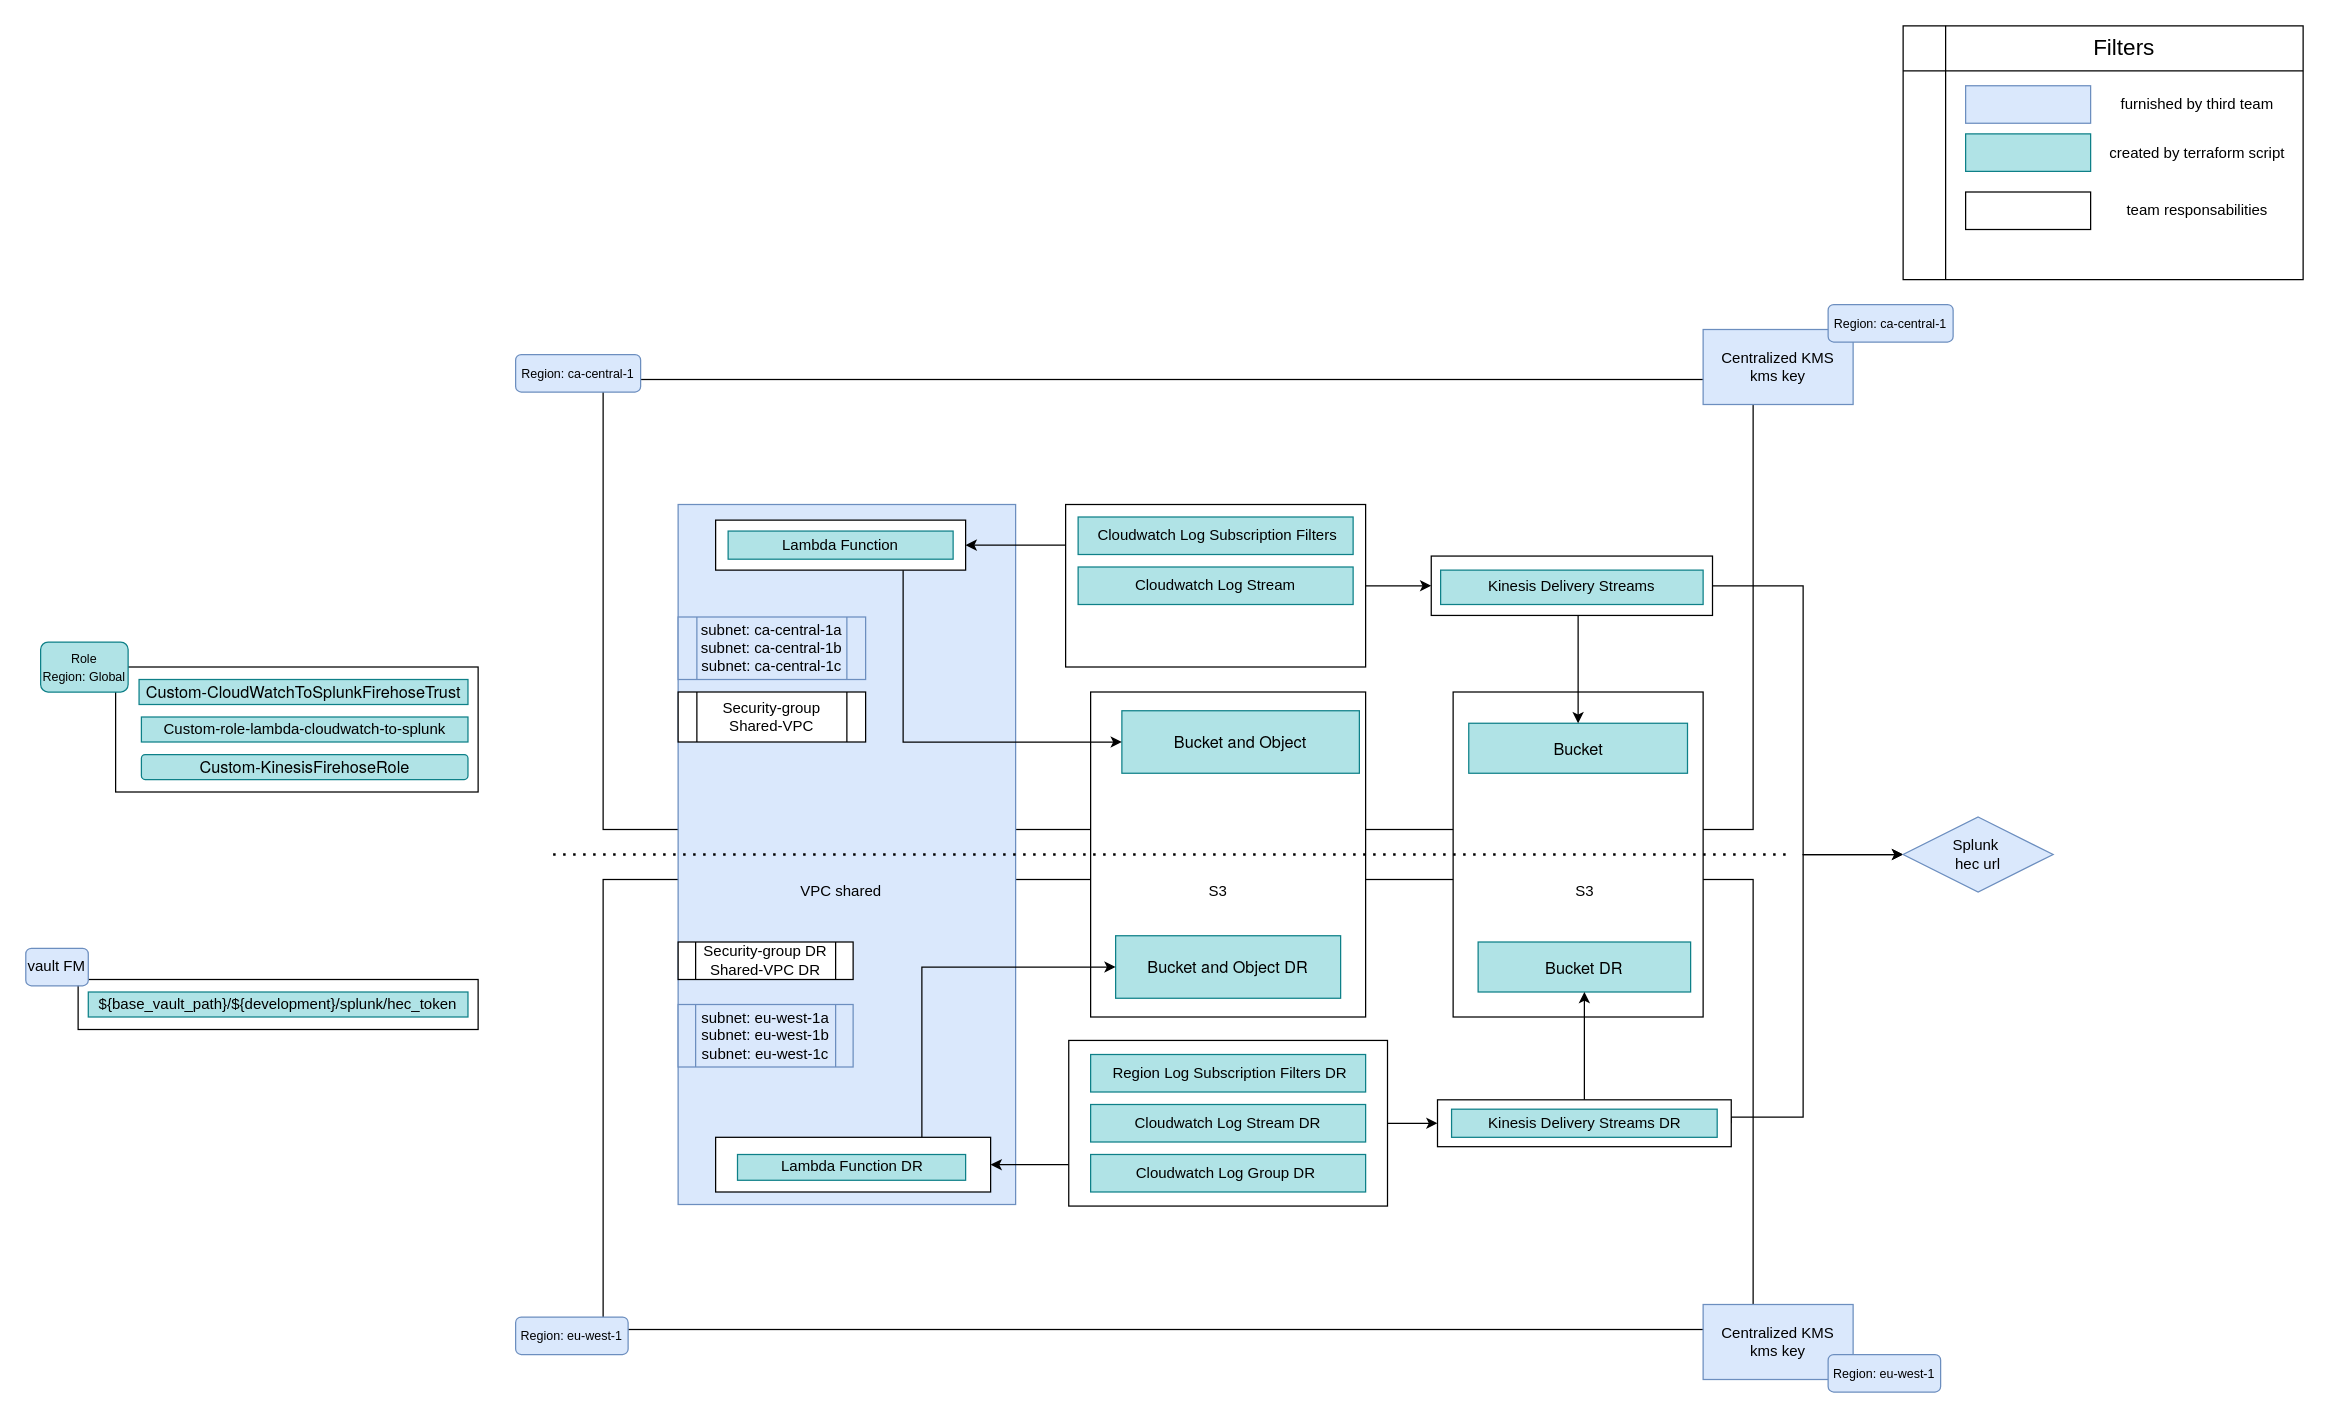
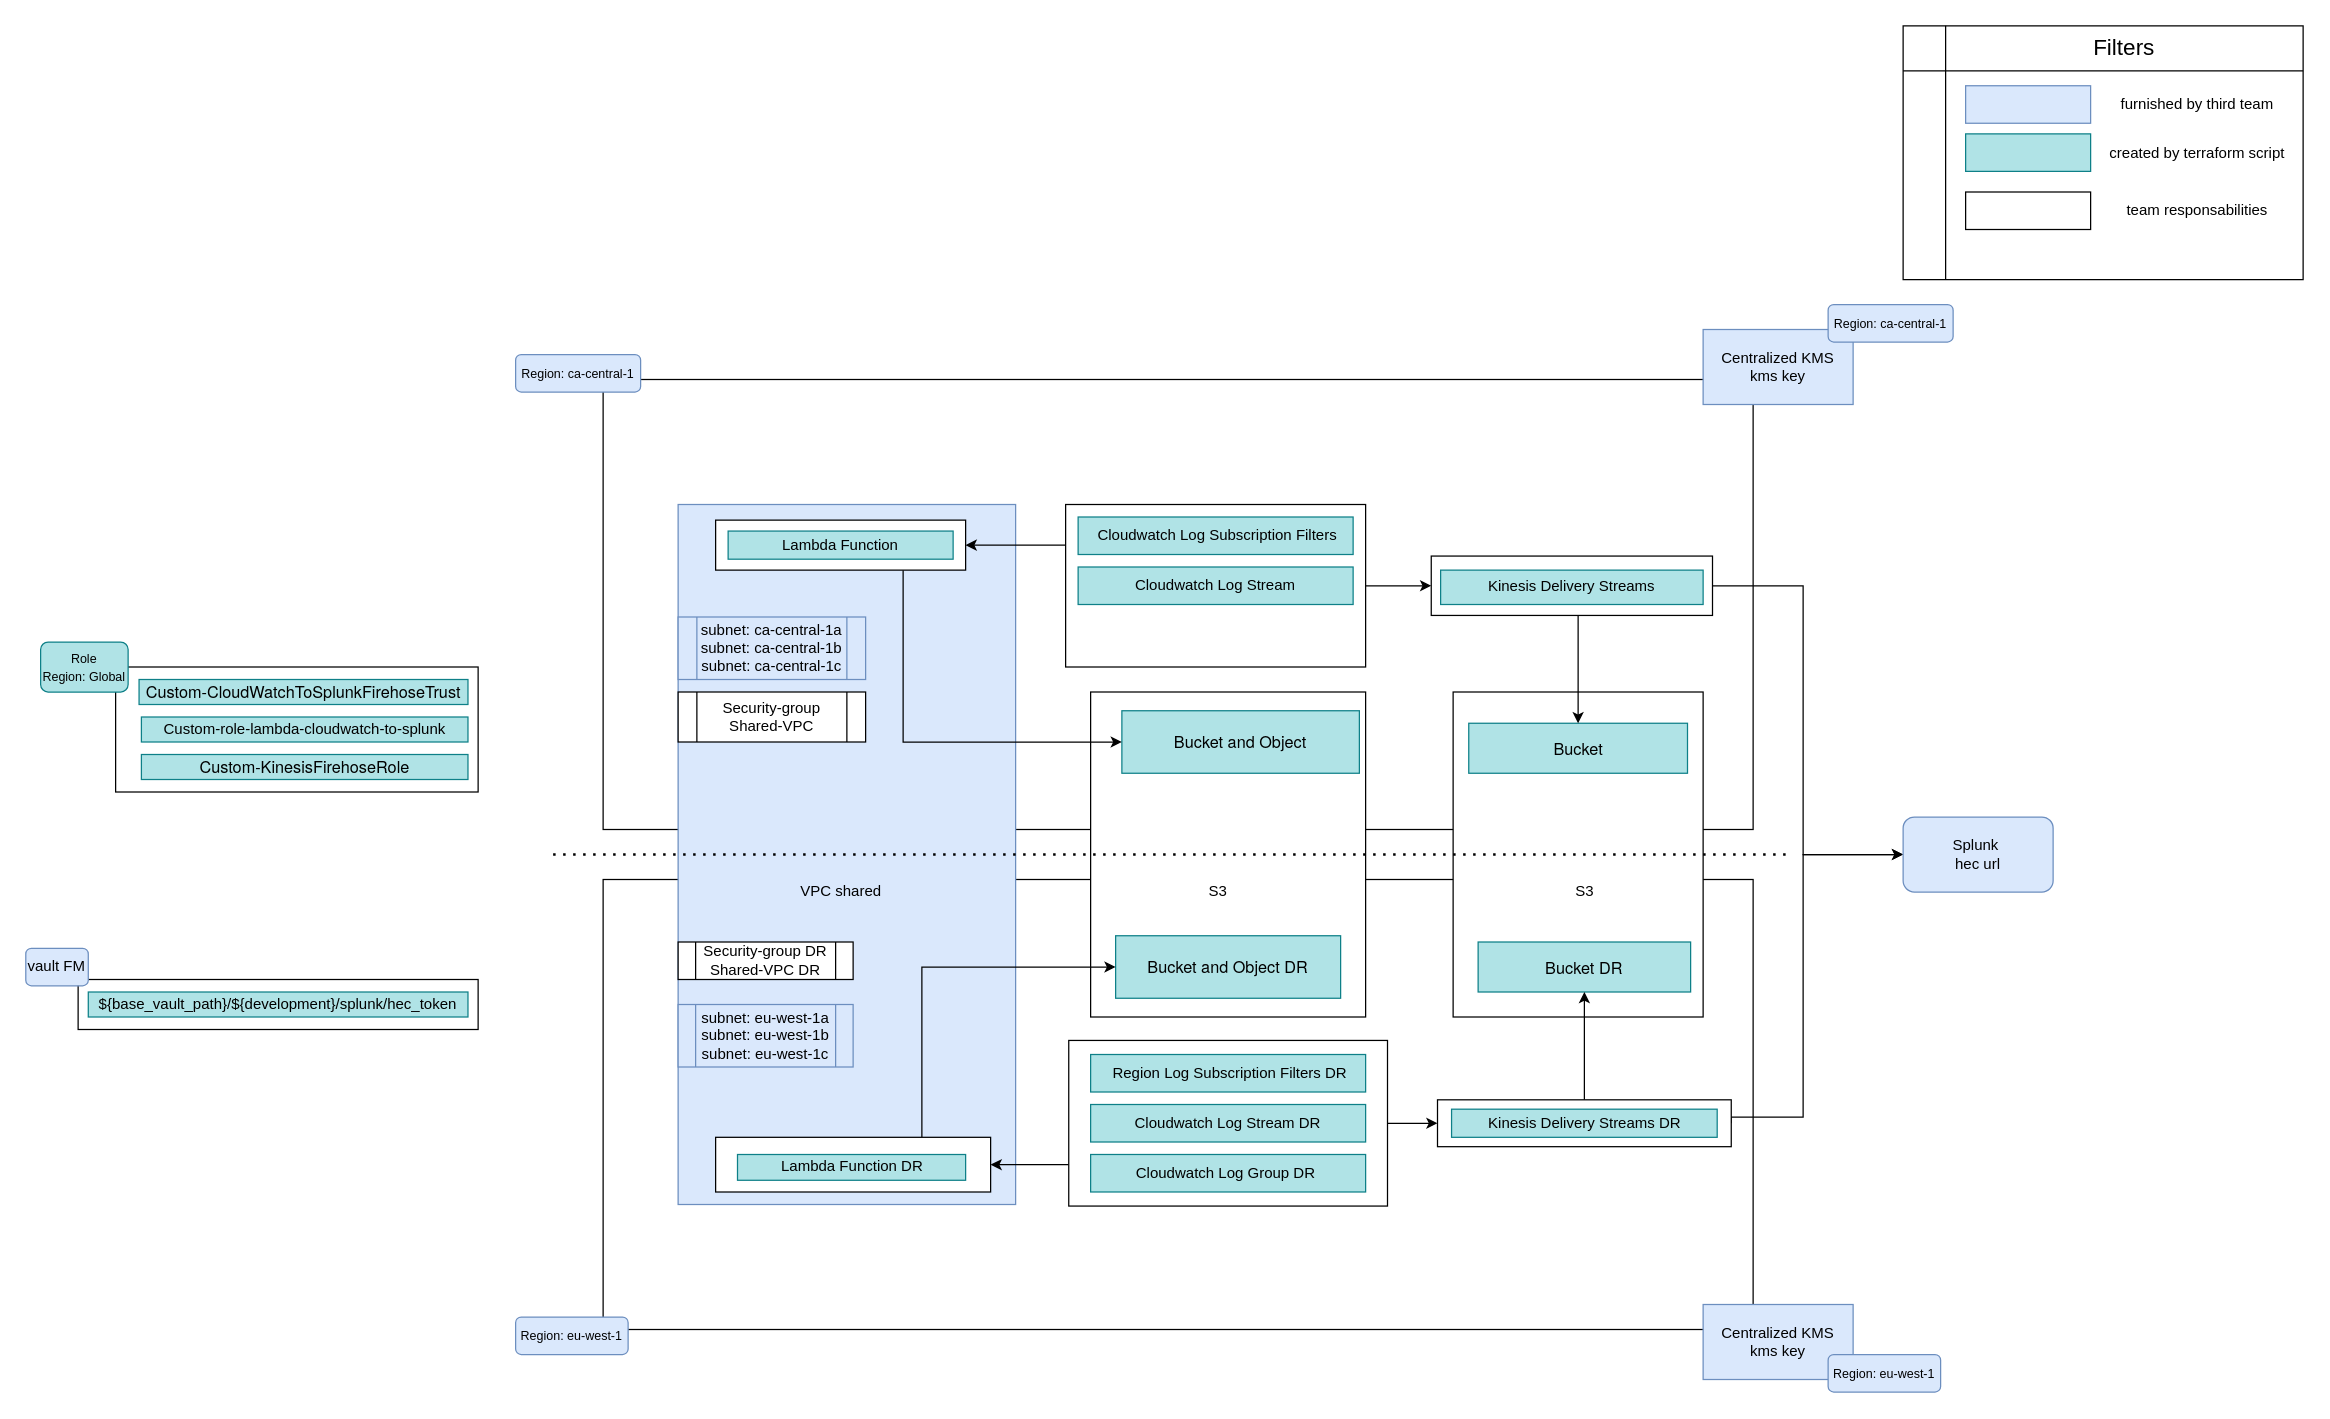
node "Custom-KinesisFirehoseRole": shape rounded rectangle -> rectangle
node "Splunk hec url": shape diamond -> rounded rectangle
